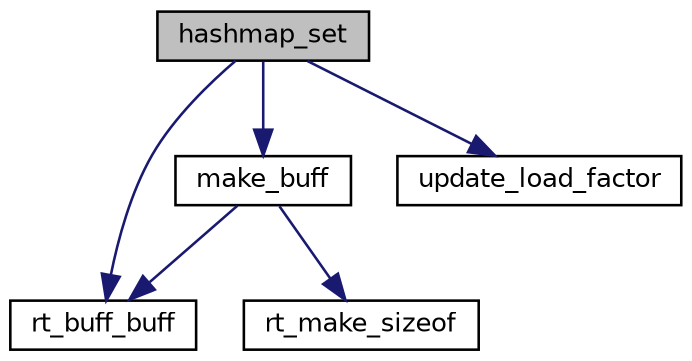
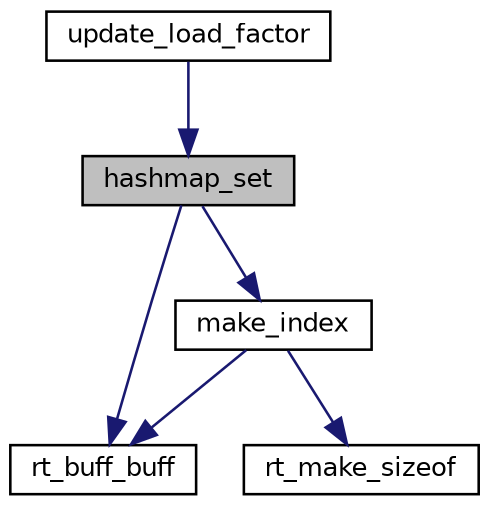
edge "hashmap_set" -> "update_load_factor": reversed
node "make_buff": label "make_buff" -> "make_index"
